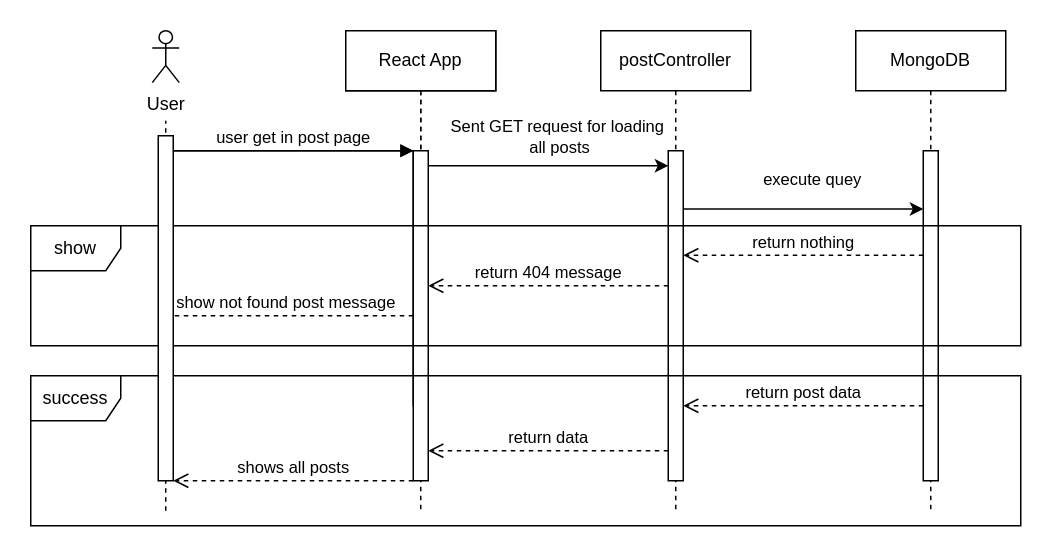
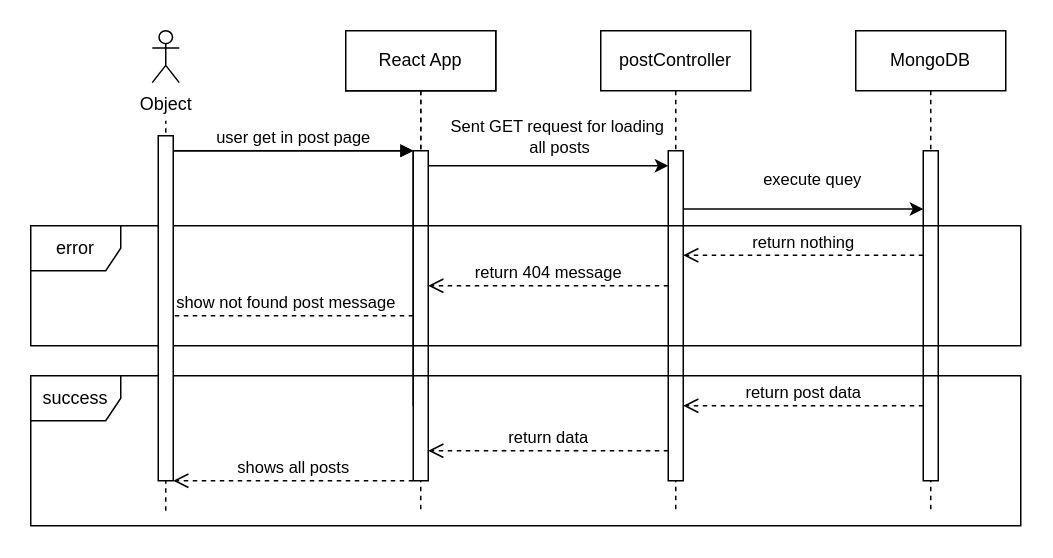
node "User": label "User" -> "Object"
node "show": label "show" -> "error"
